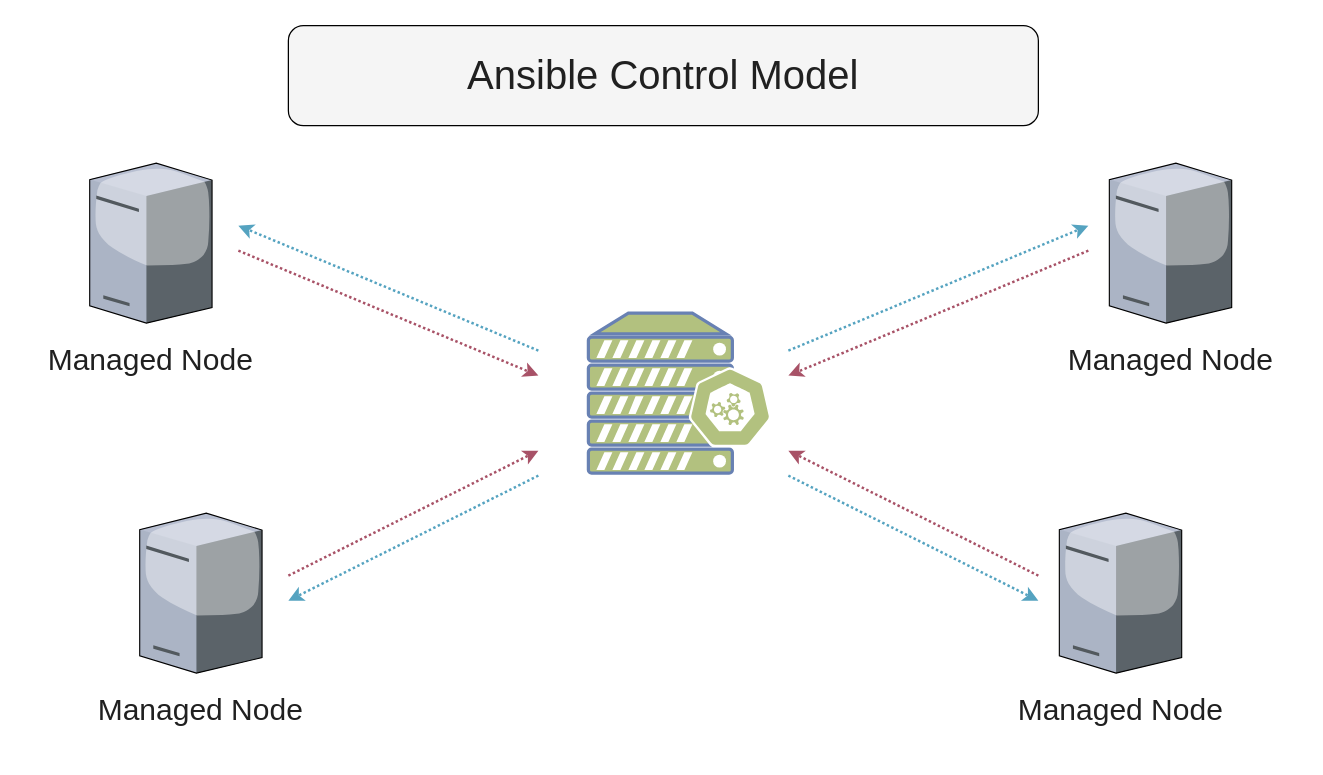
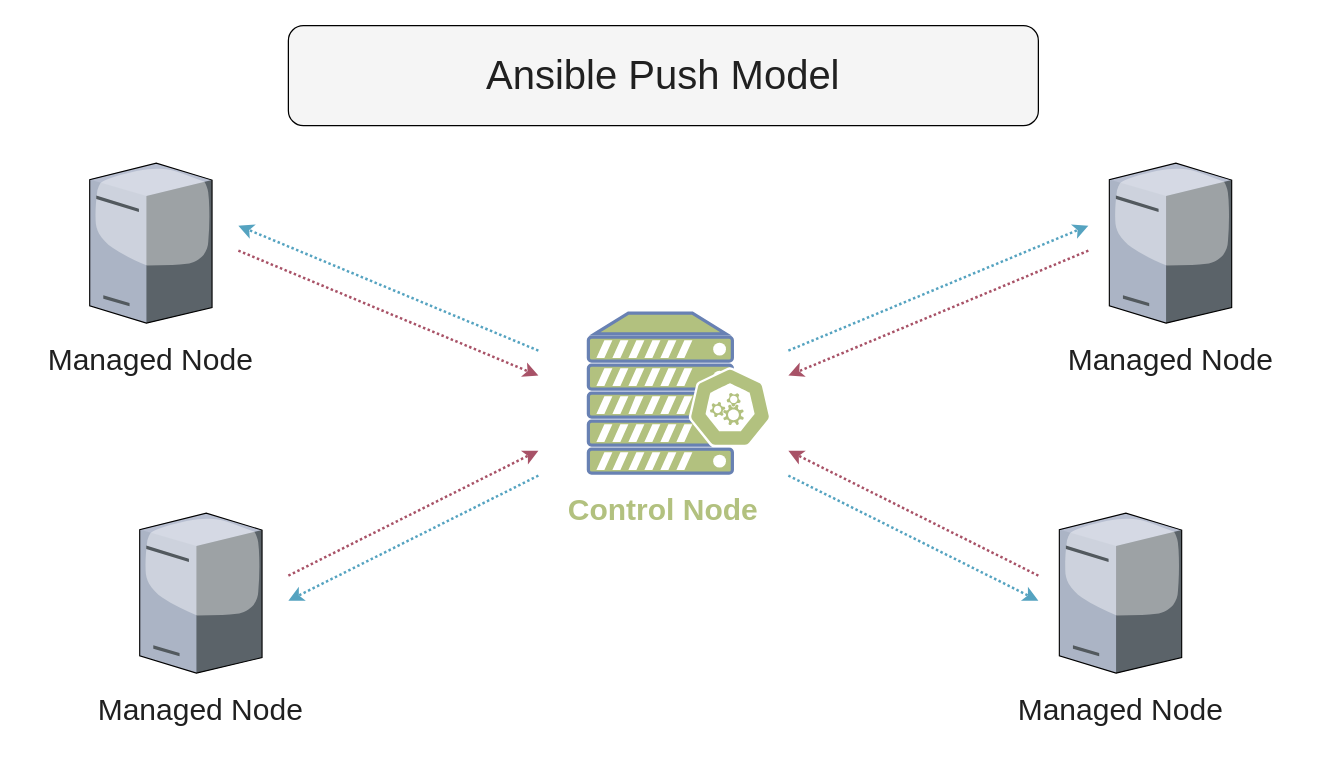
node "Ansible Control Model": label "Ansible Control Model" -> "Ansible Push Model"
node "Control Node": added
